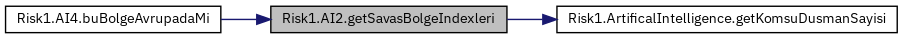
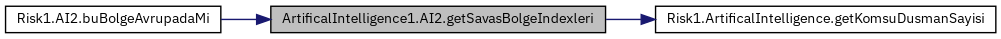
node "Risk1.AI4.buBolgeAvrupadaMi": label "Risk1.AI4.buBolgeAvrupadaMi" -> "Risk1.AI2.buBolgeAvrupadaMi"
node "Risk1.AI2.getSavasBolgeIndexleri": label "Risk1.AI2.getSavasBolgeIndexleri" -> "ArtificalIntelligence1.AI2.getSavasBolgeIndexleri"
